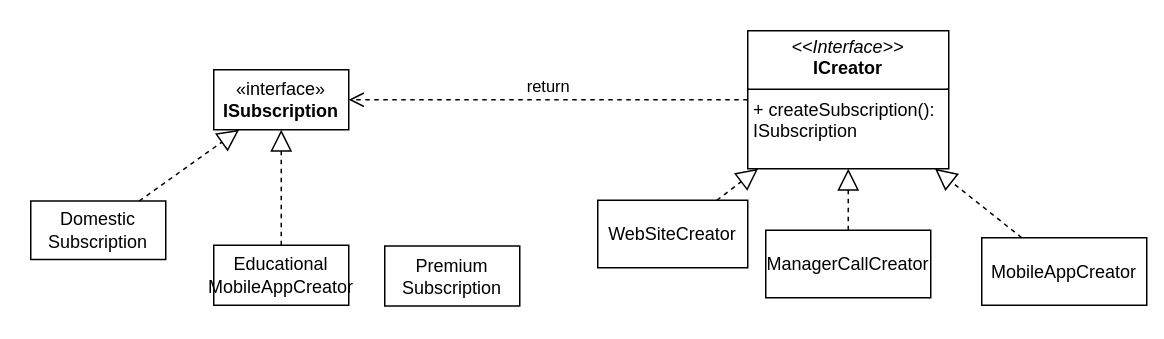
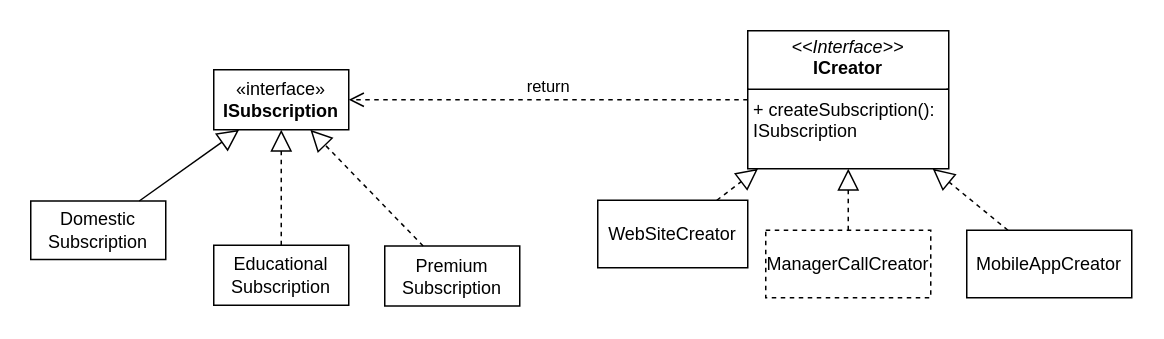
edge "Domestic Subscription" -> "«interface» ISubscription": style dashed -> solid
edge "Premium Subscription" -> "«interface» ISubscription": added
node "ManagerCallCreator": style solid -> dashed
node "MobileAppCreator": moved (1064, 272) -> (1049, 264)
node "Educational MobileAppCreator": label "Educational MobileAppCreator" -> "Educational Subscription"
